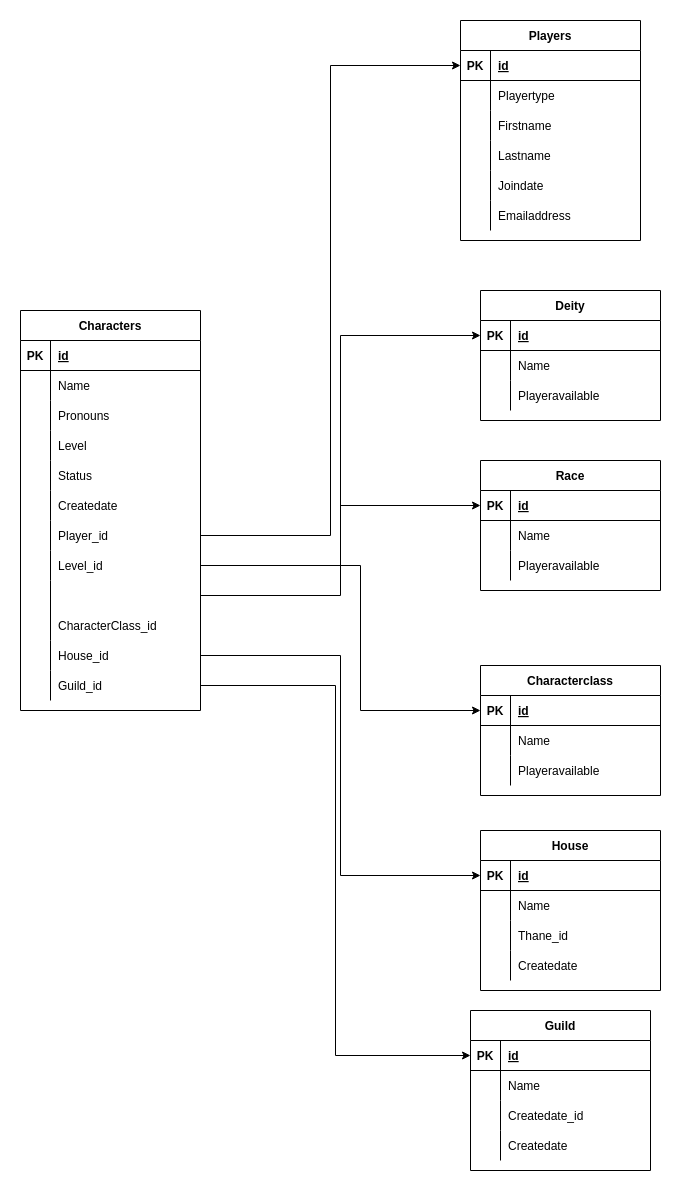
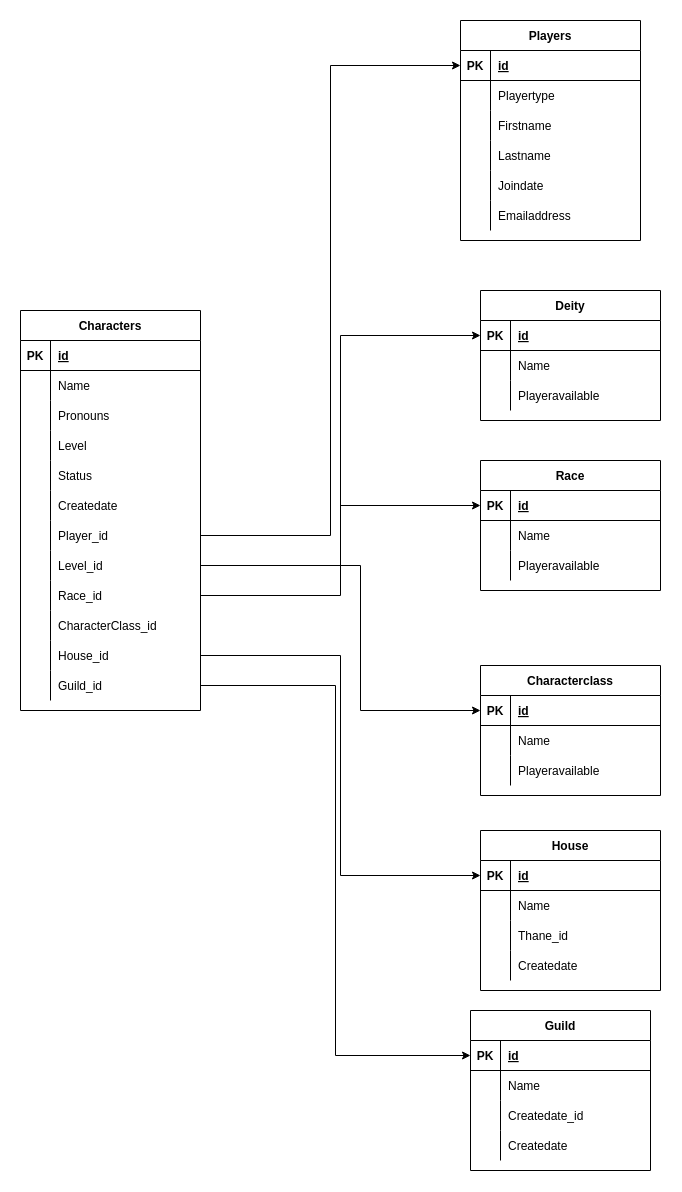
node "Race_id": added
